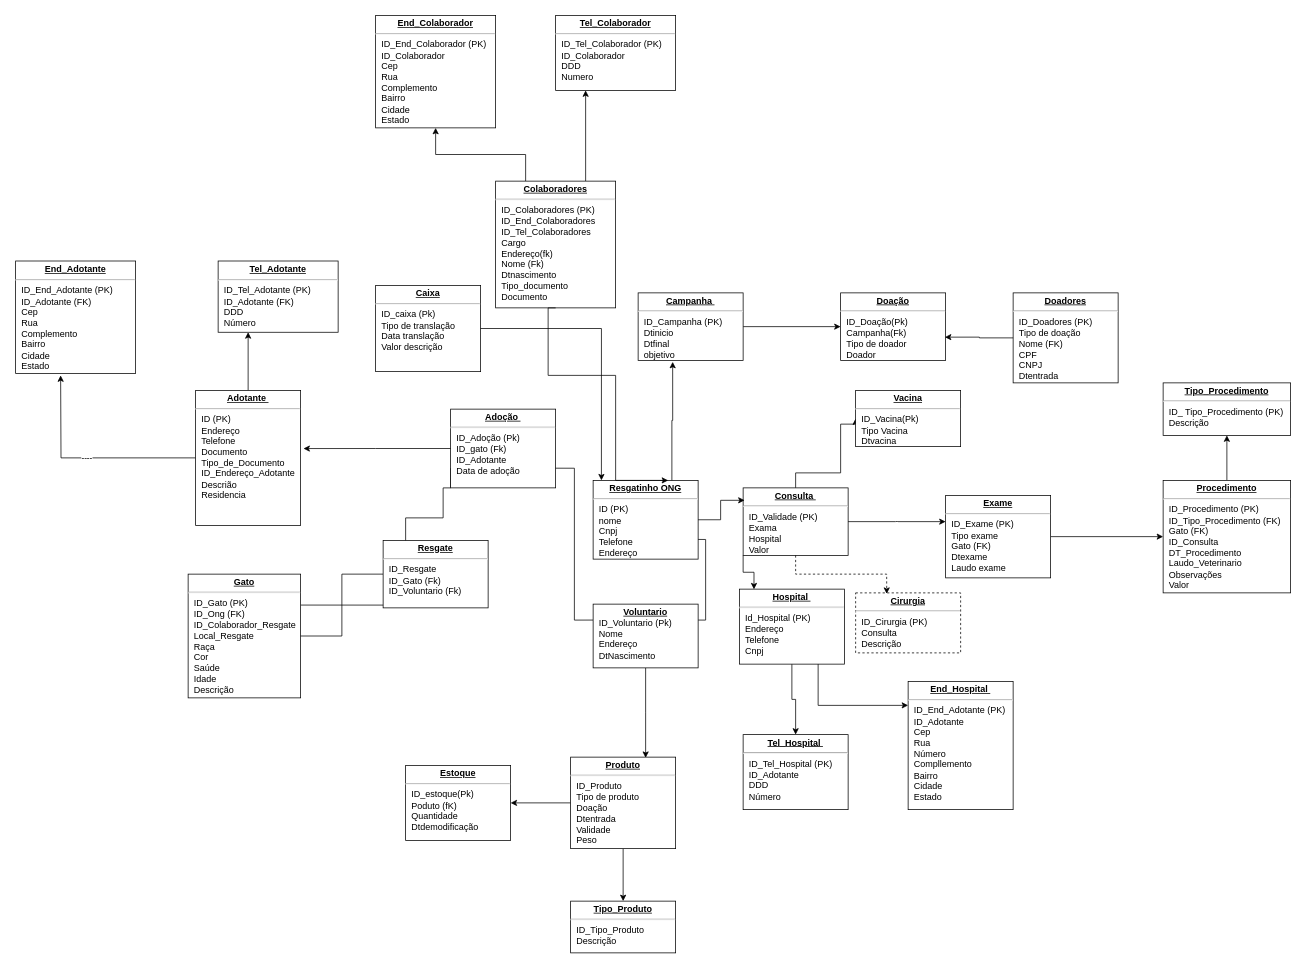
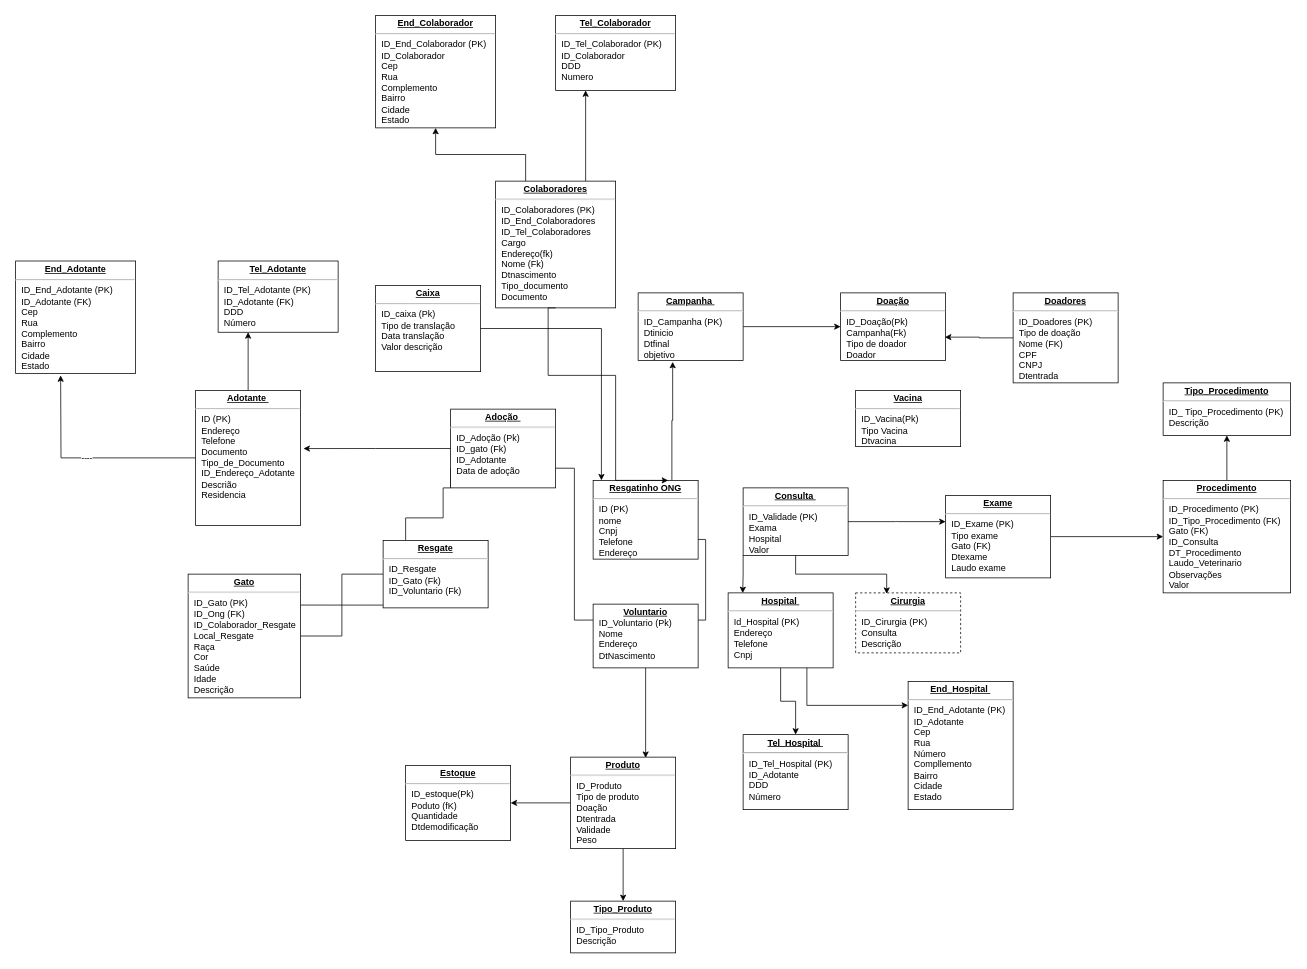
edge "Consulta ID_Validade (PK) Exama Hospital Valor" -> "Vacina ID_Vacina(Pk) Tipo Vacina Dtvacina": removed
edge "Resgatinho ONG ID (PK) nome Cnpj Telefone Endereço" -> "Consulta ID_Validade (PK) Exama Hospital Valor": removed
edge "Consulta ID_Validade (PK) Exama Hospital Valor" -> "Cirurgia ID_Cirurgia (PK) Consulta Descrição": style dashed -> solid
node "Hospital Id_Hospital (PK) Endereço Telefone Cnpj": moved (792, 627) -> (780, 630)
